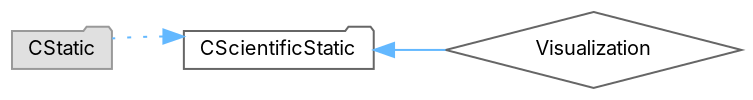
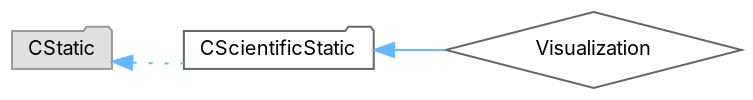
edge "CStatic" -> "CScientificStatic": reversed
